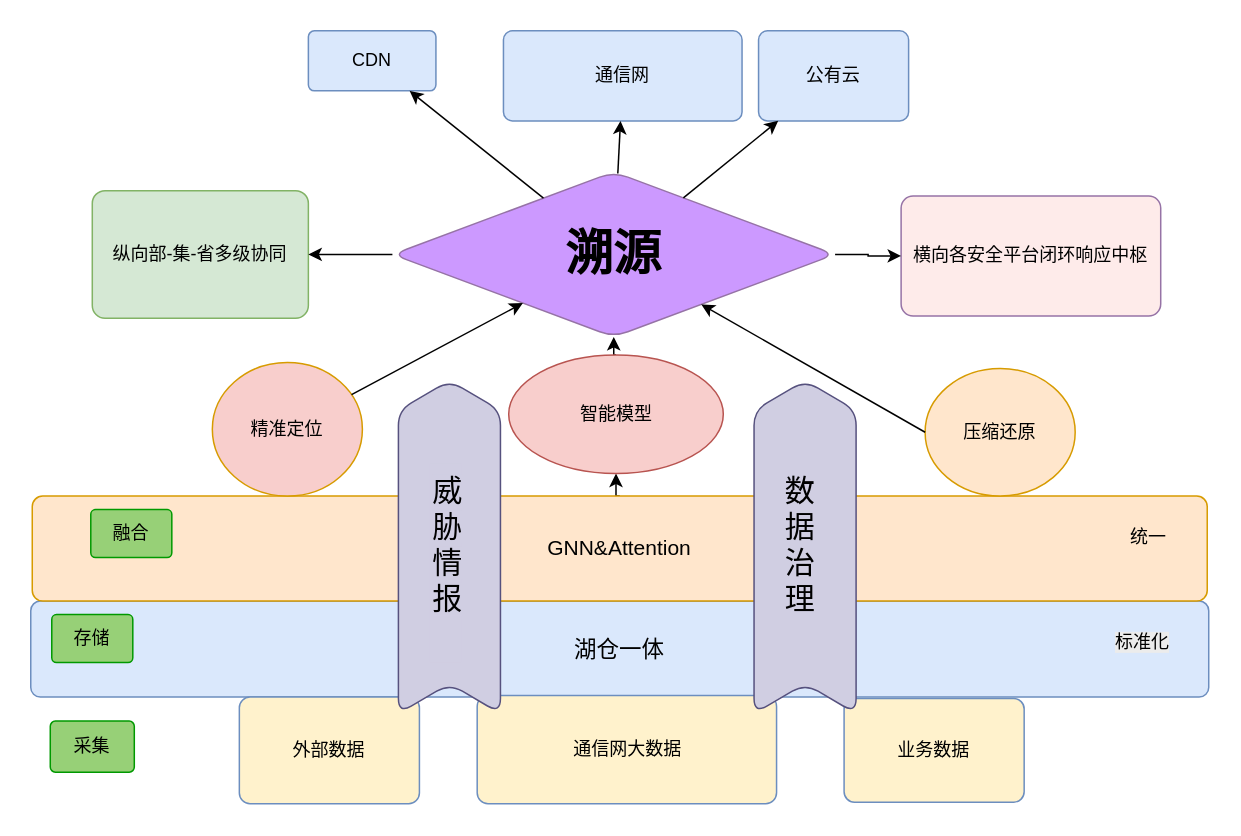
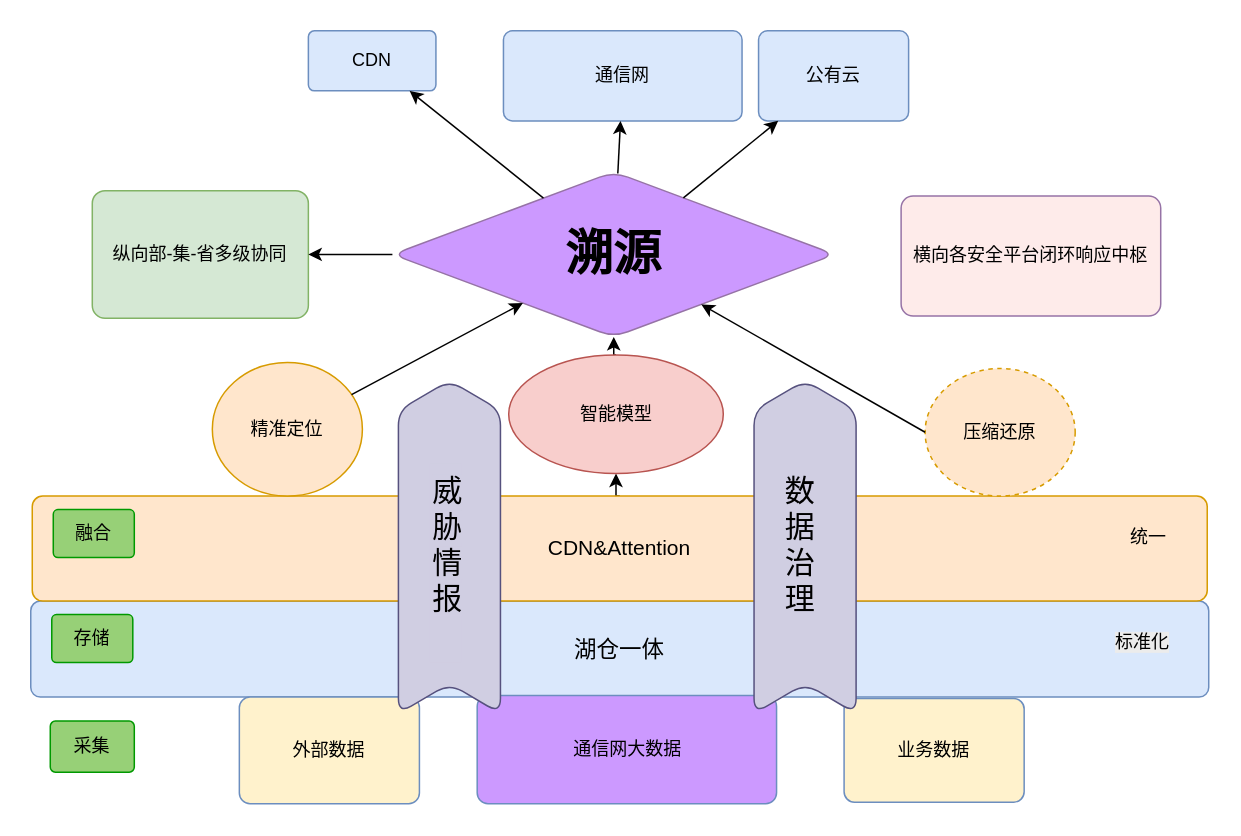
edge "溯源" -> "横向各安全平台闭环响应中枢": removed
node "精准定位": fillcolor #f8cecc -> #ffe6cc
node "压缩还原": style solid -> dashed
node "融合": moved (131, 533) -> (94, 533)
node "GNN&Attention": label "GNN&Attention" -> "CDN&Attention"
node "通信网大数据": fillcolor #fff2cc -> #cc99ff
